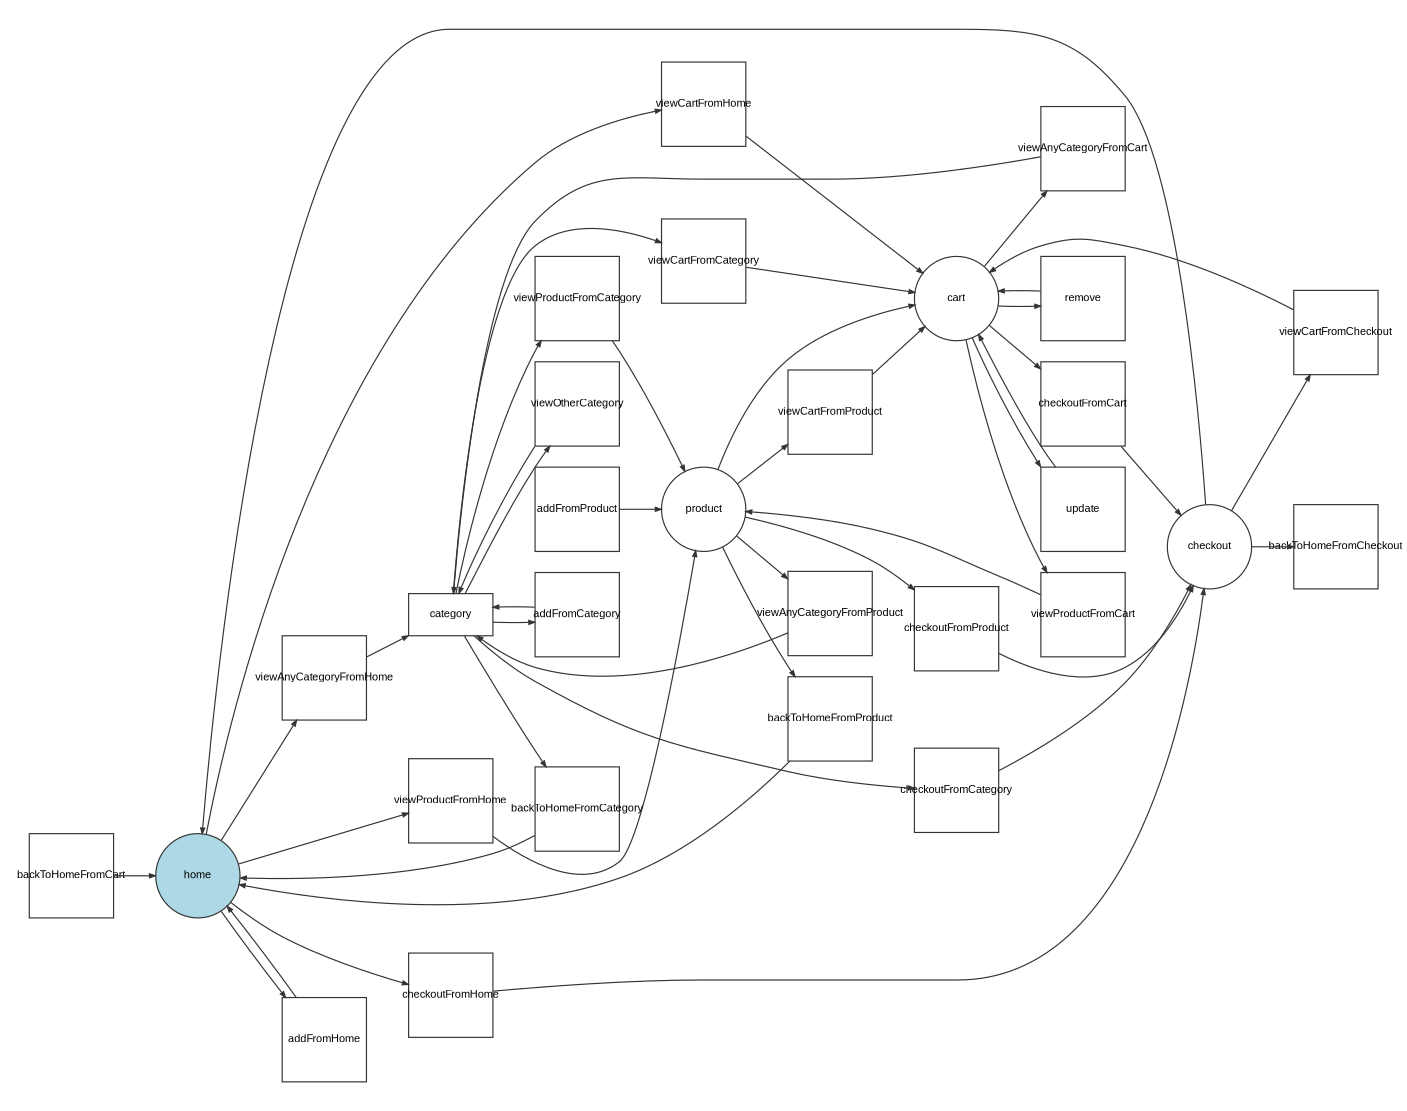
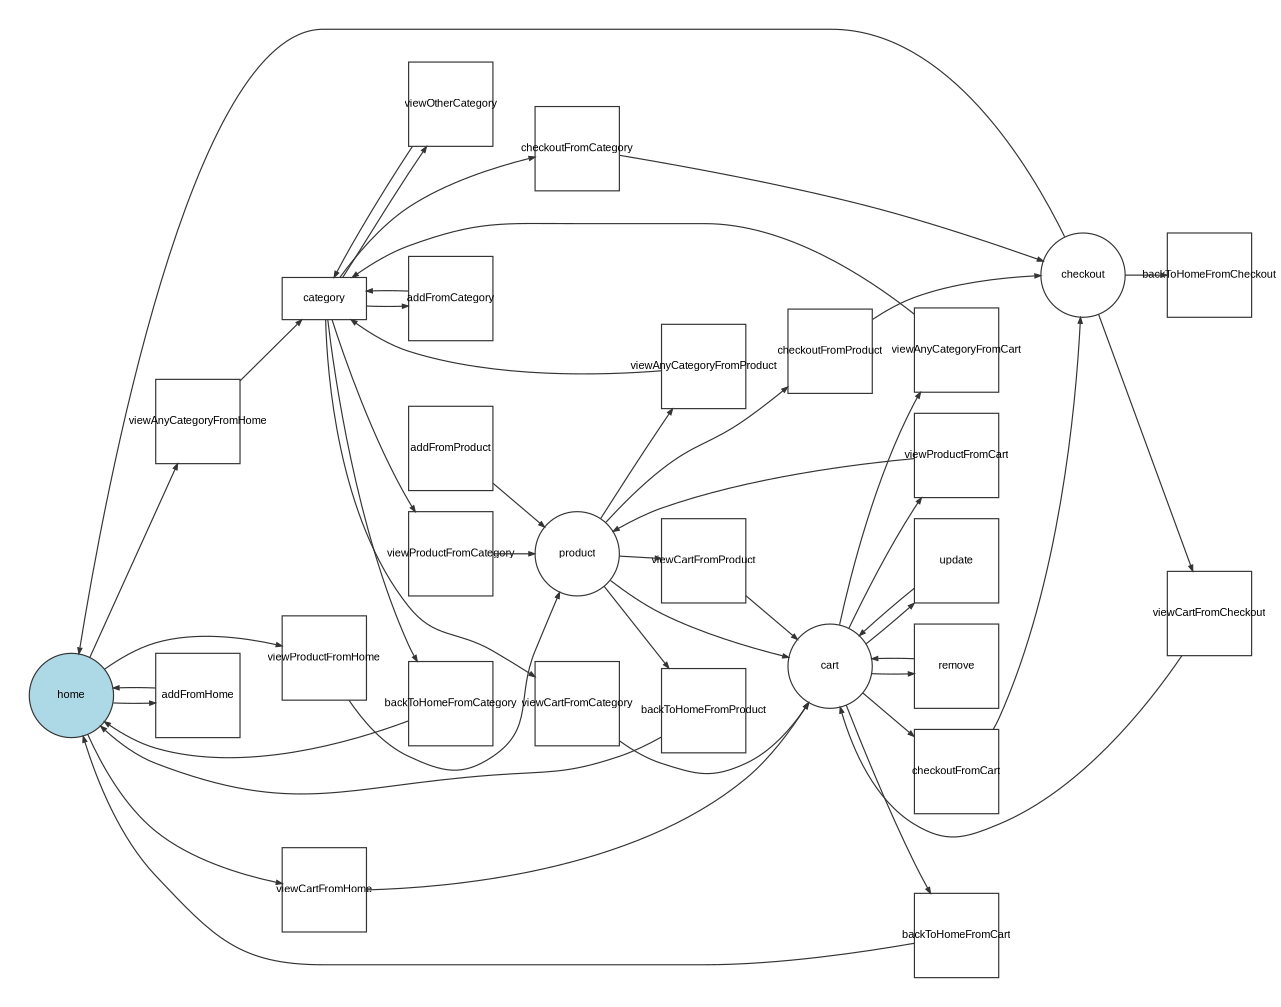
edge "cart" -> "backToHomeFromCart": added
node "checkoutFromHome": removed
